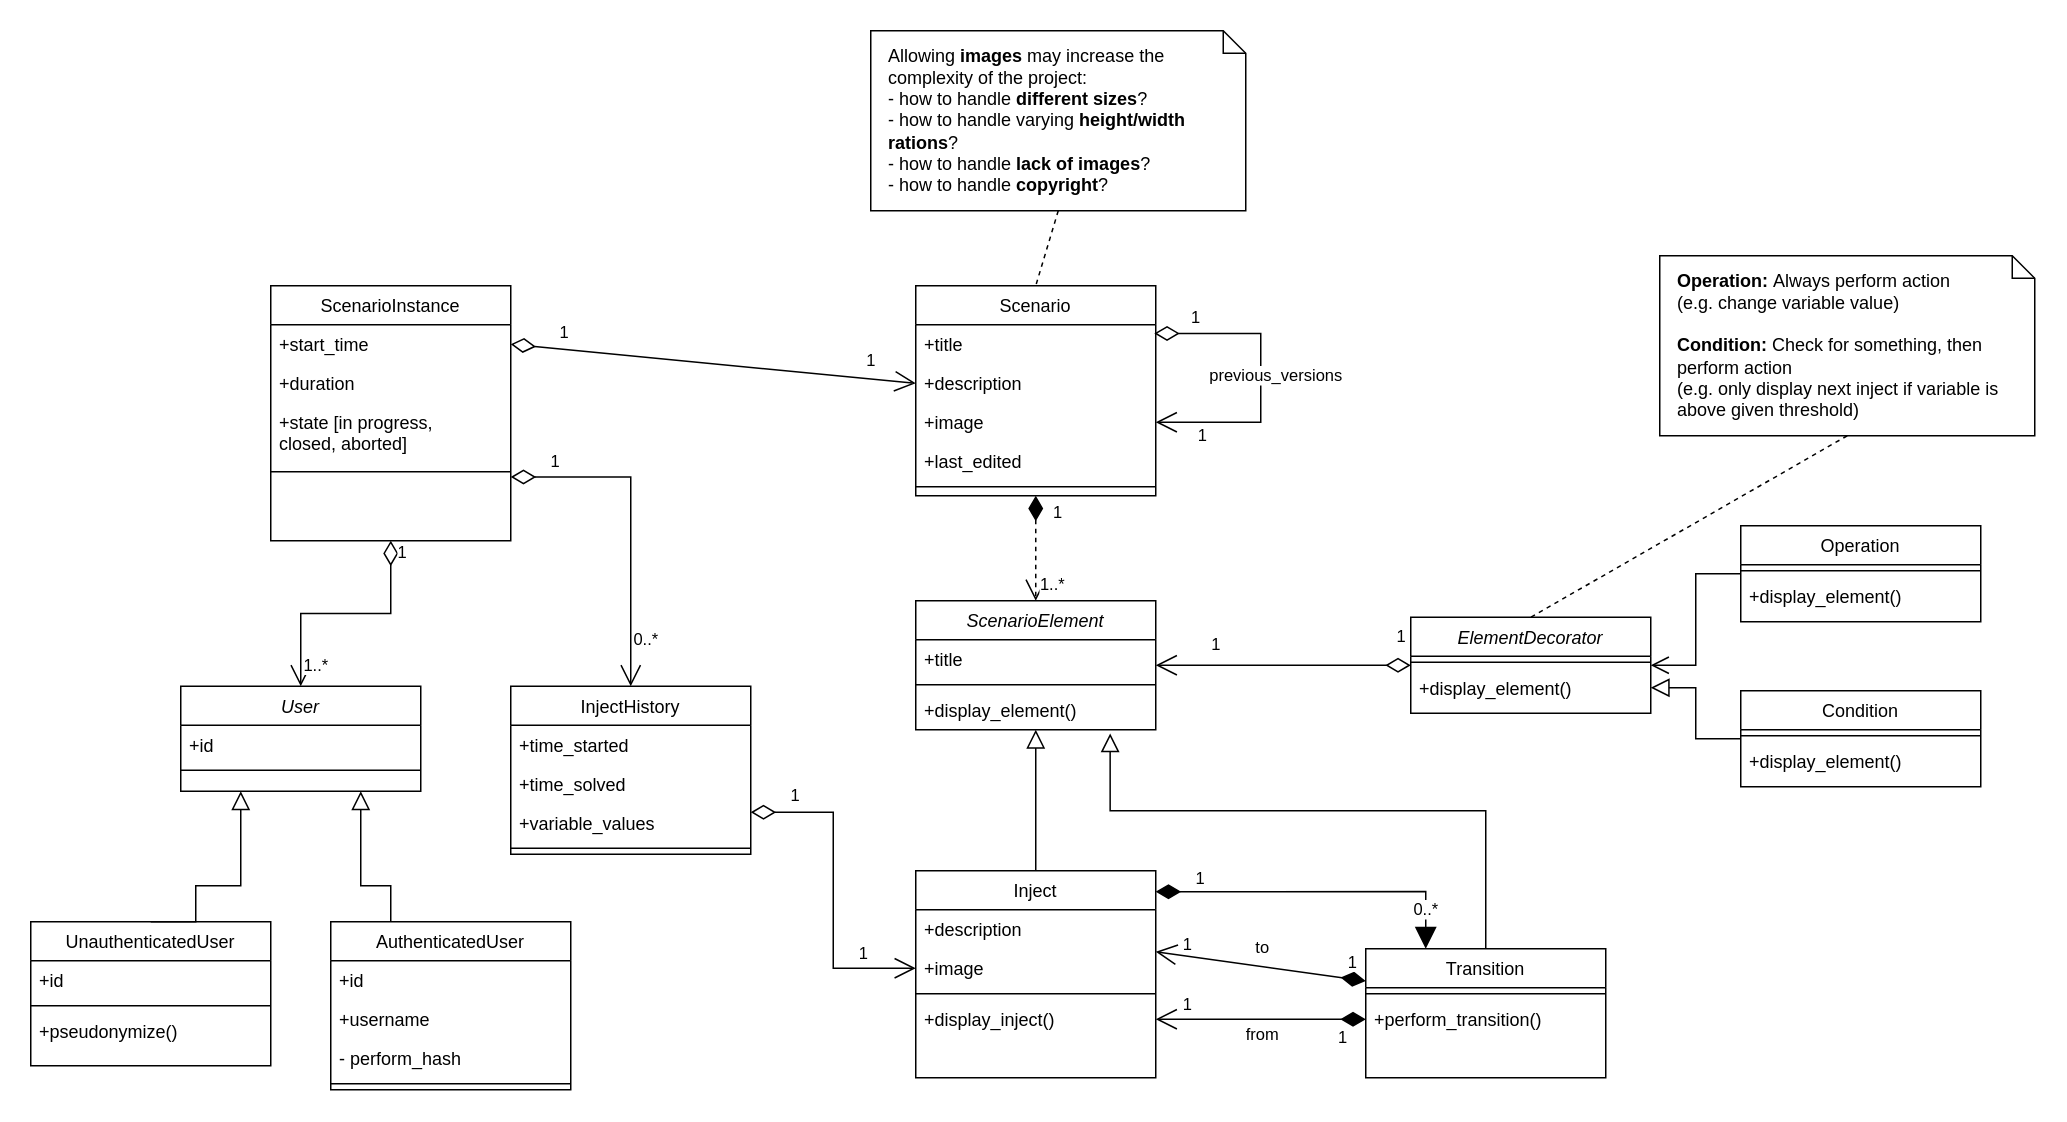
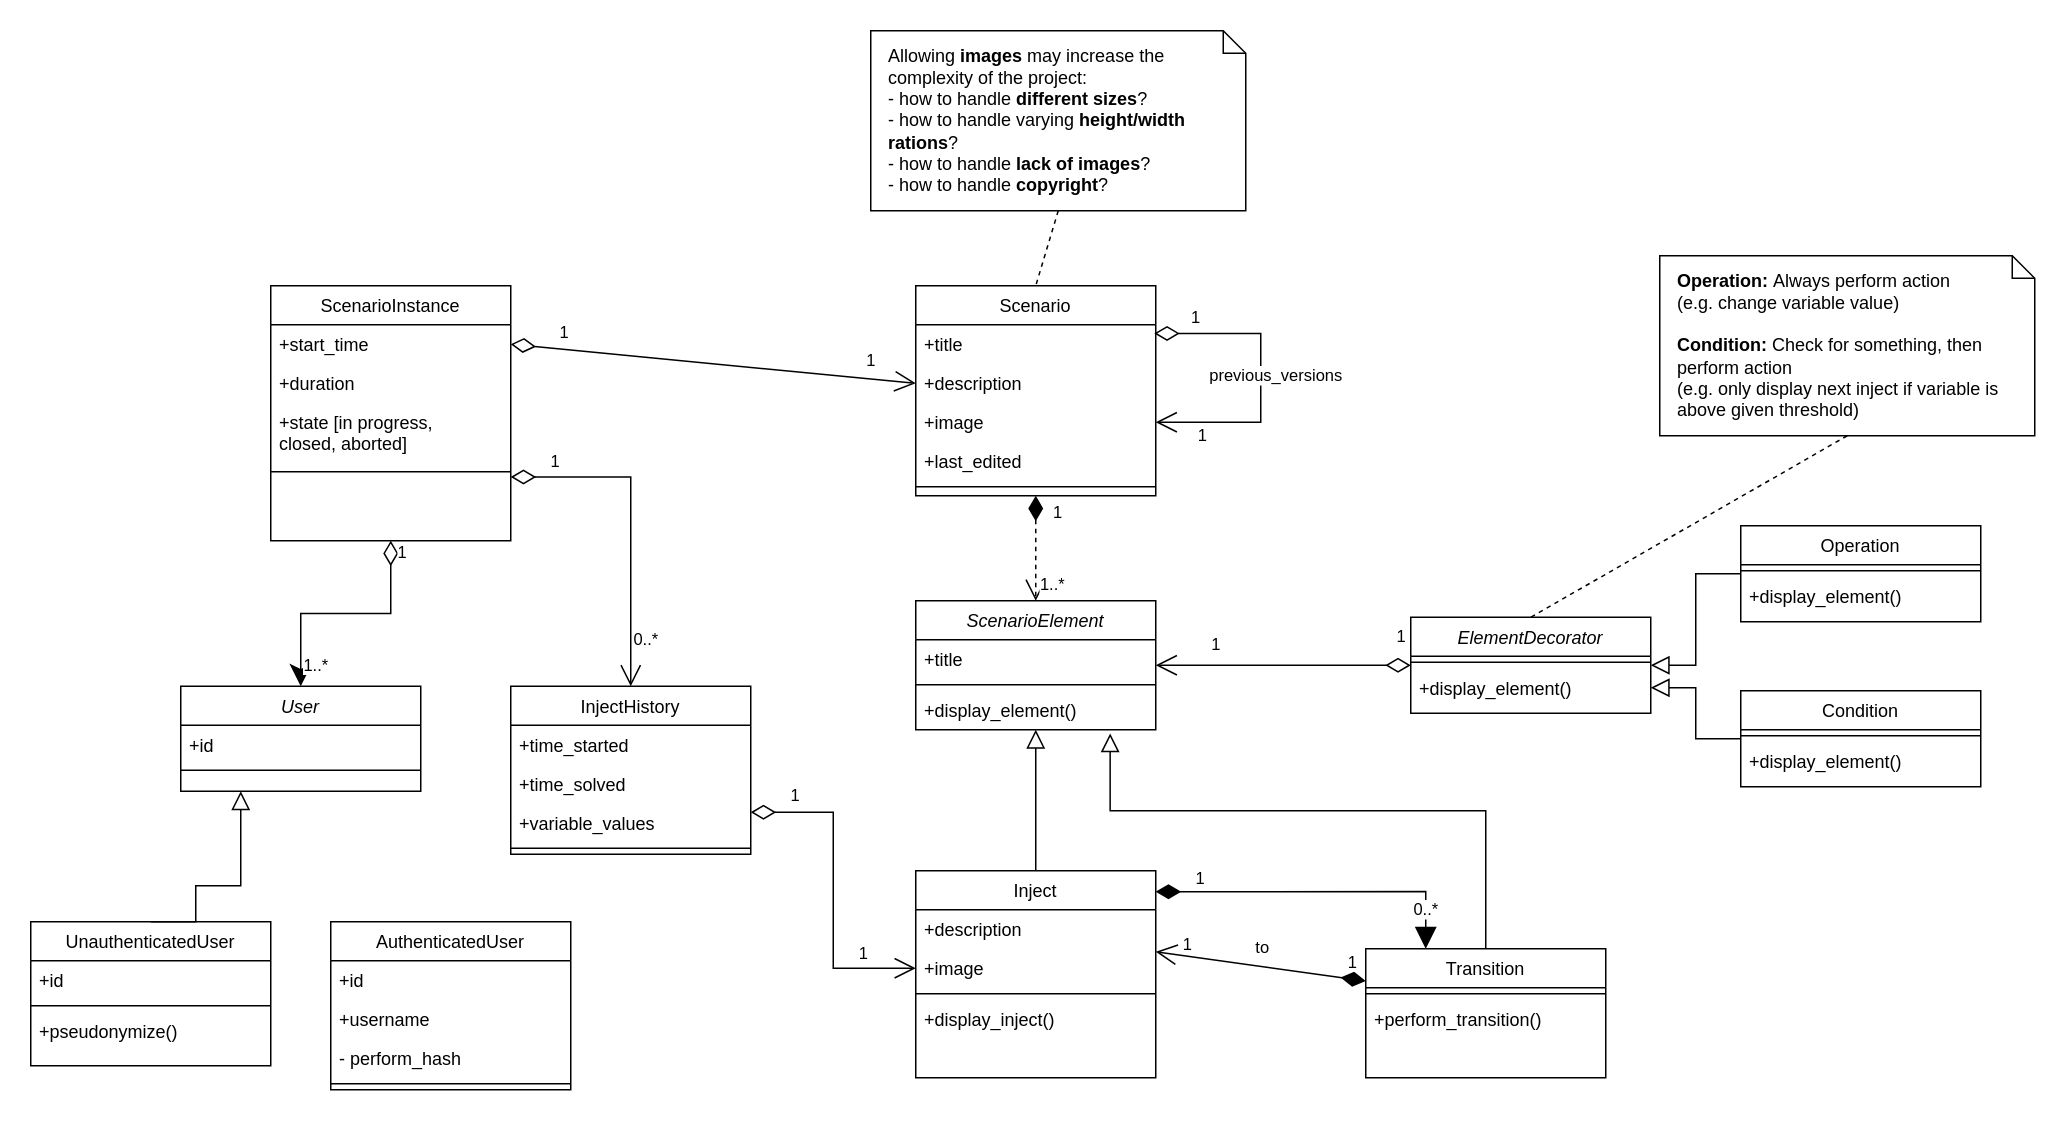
edge "Operation" -> "ElementDecorator": arrowhead open -> block
edge "ScenarioInstance" -- "User": arrowhead open -> classic
edge "AuthenticatedUser" -> "User": removed
edge "+display_inject()" -- "+perform_transition()": removed, labels "1", "from", "1"
